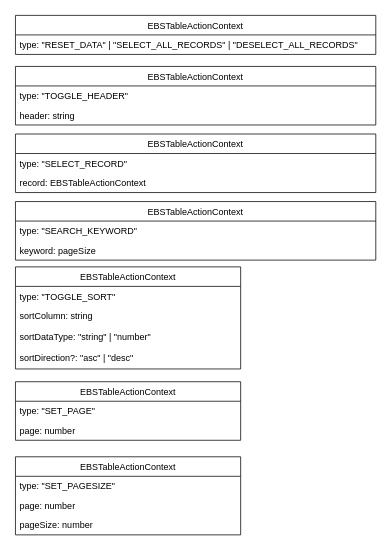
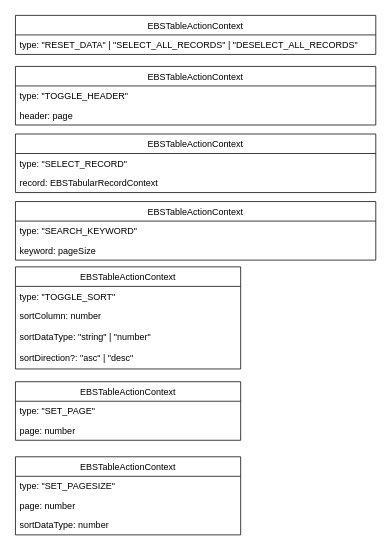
node "header: string": label "header: string" -> "header: page"
node "record: EBSTableActionContext": label "record: EBSTableActionContext" -> "record: EBSTabularRecordContext"
node "sortColumn: string": label "sortColumn: string" -> "sortColumn: number"
node "pageSize: number": label "pageSize: number" -> "sortDataType: number"
